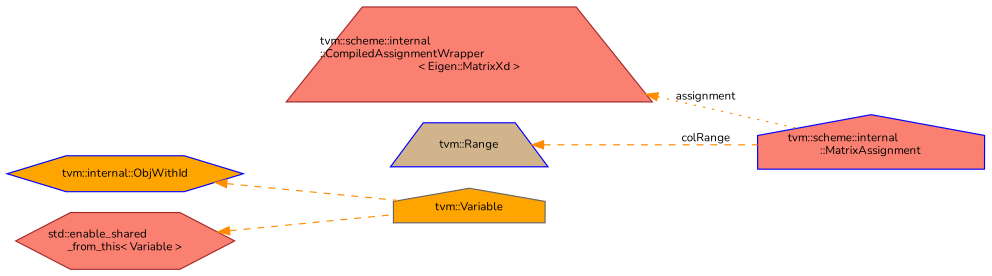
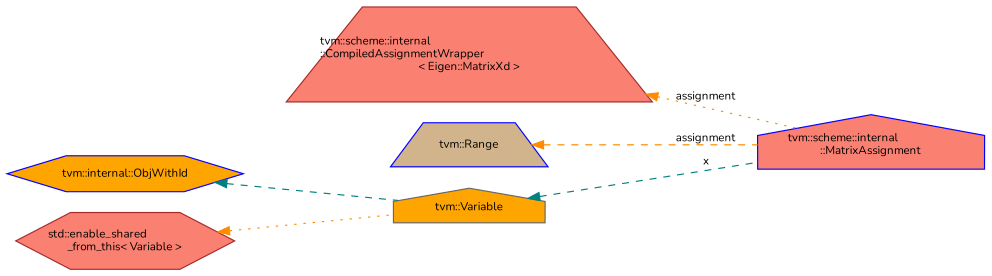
edge "tvm::scheme::internal ::MatrixAssignment" -> "tvm::Range": label " colRange" -> " assignment"
edge "tvm::scheme::internal ::MatrixAssignment" -> "tvm::Variable": added, label "x"
edge "tvm::Variable" -> "tvm::internal::ObjWithId": color darkorange -> teal
edge "tvm::Variable" -> "std::enable_shared _from_this< Variable >": style dashed -> dotted
